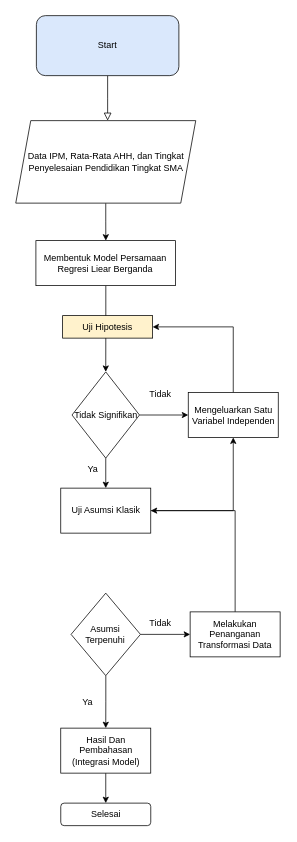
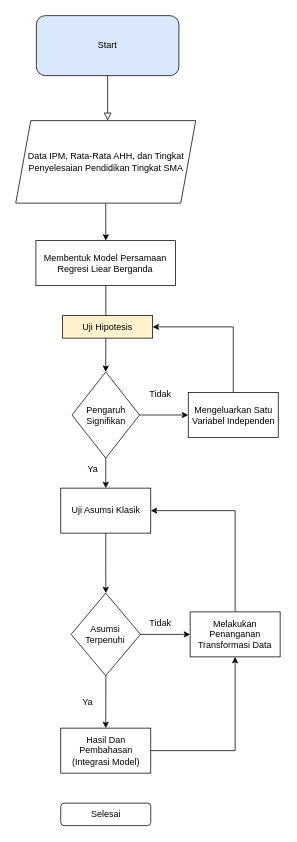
node "Tidak Signifikan": label "Tidak Signifikan" -> "Pengaruh Signifikan"
edge "Uji Asumsi Klasik" -> "Mengeluarkan Satu Variabel Independen": now "Uji Asumsi Klasik" -> "Asumsi Terpenuhi"
edge "Hasil Dan Pembahasan (Integrasi Model)" -> "Selesai": now "Hasil Dan Pembahasan (Integrasi Model)" -> "Melakukan Penanganan Transformasi Data"
